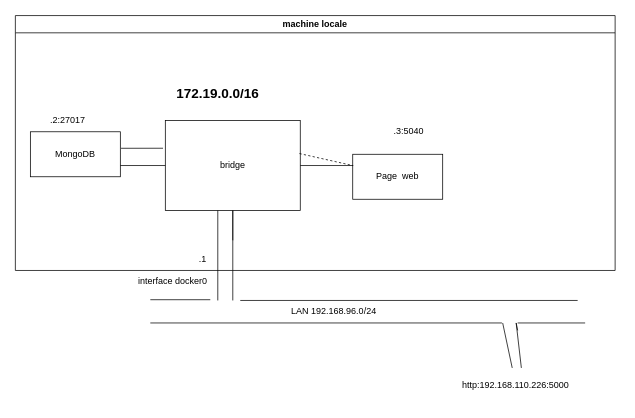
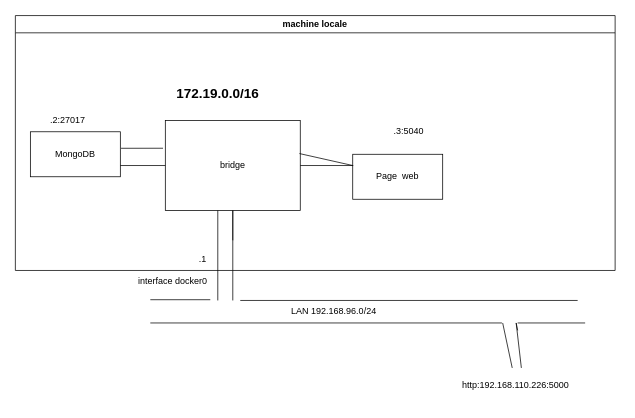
edge "bridge" -- "Page web": style dashed -> solid
